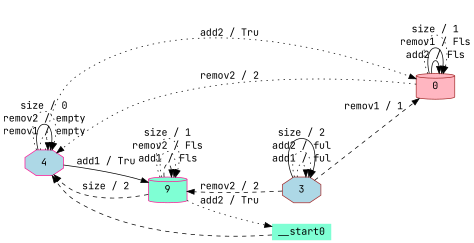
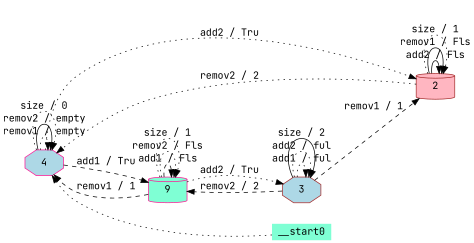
node "0": label "0" -> "2"
edge "4" -> "9": style solid -> dashed
edge "9" -> "4": label "size / 2" -> "remov1 / 1"
edge "9" -> "__start0": now "9" -> "3"
edge "__start0" -> "4": style dashed -> dotted
